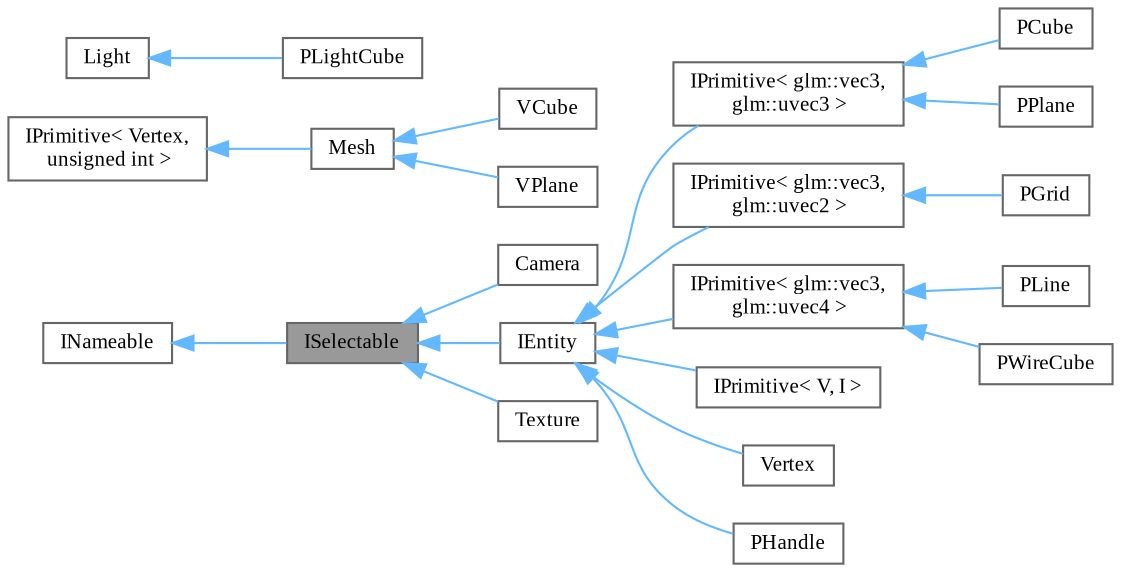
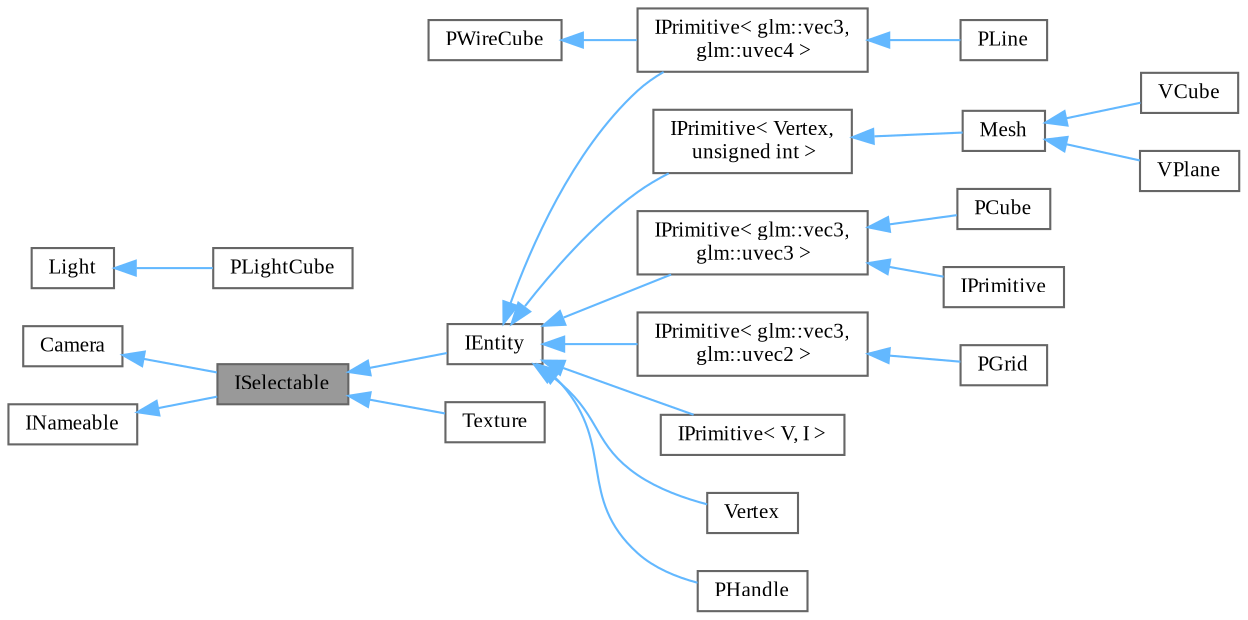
node "PPlane": label "PPlane" -> "IPrimitive"
edge "IPrimitive< Vertex, unsigned int >" -> "IEntity": added
edge "Camera" -> "ISelectable": reversed
edge "PWireCube" -> "IPrimitive< glm::vec3, glm::uvec4 >": reversed
